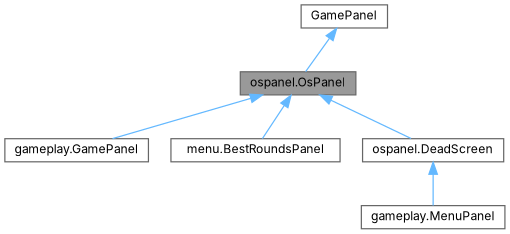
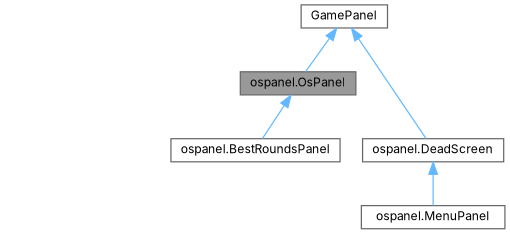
edge "ospanel.DeadScreen" -> "ospanel.OsPanel": now "ospanel.DeadScreen" -> "GamePanel"
node "gameplay.GamePanel": removed
node "menu.BestRoundsPanel": label "menu.BestRoundsPanel" -> "ospanel.BestRoundsPanel"
node "gameplay.MenuPanel": label "gameplay.MenuPanel" -> "ospanel.MenuPanel"
